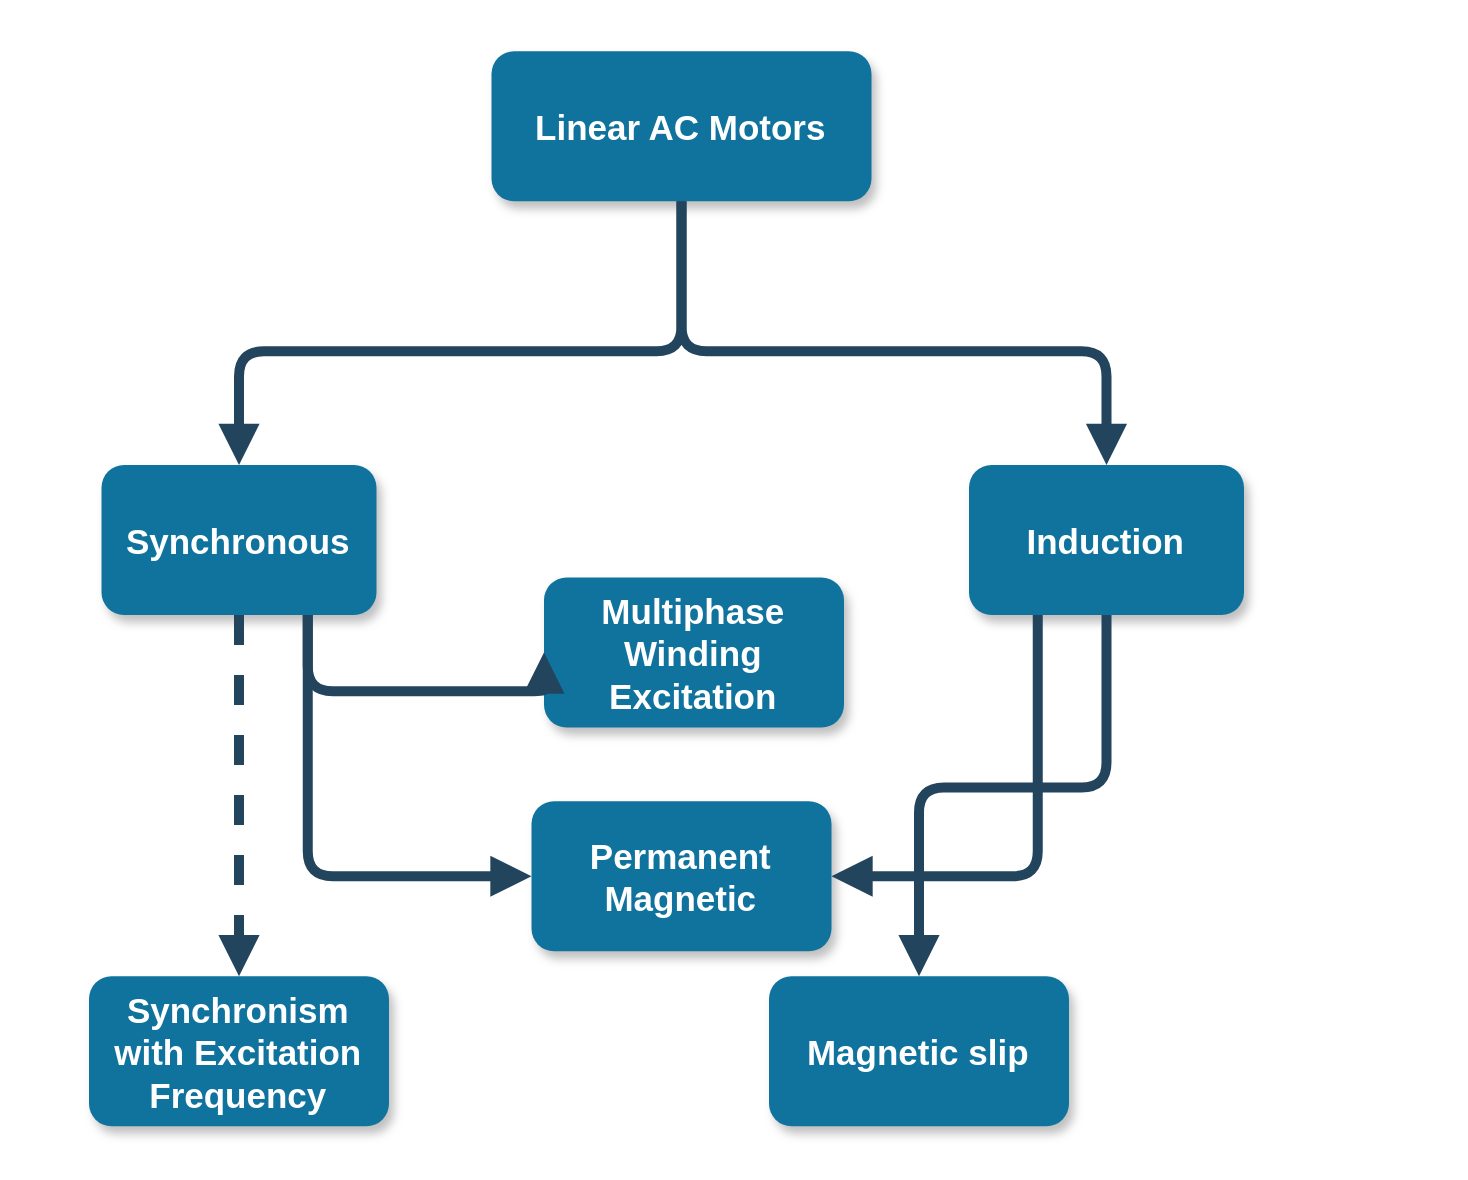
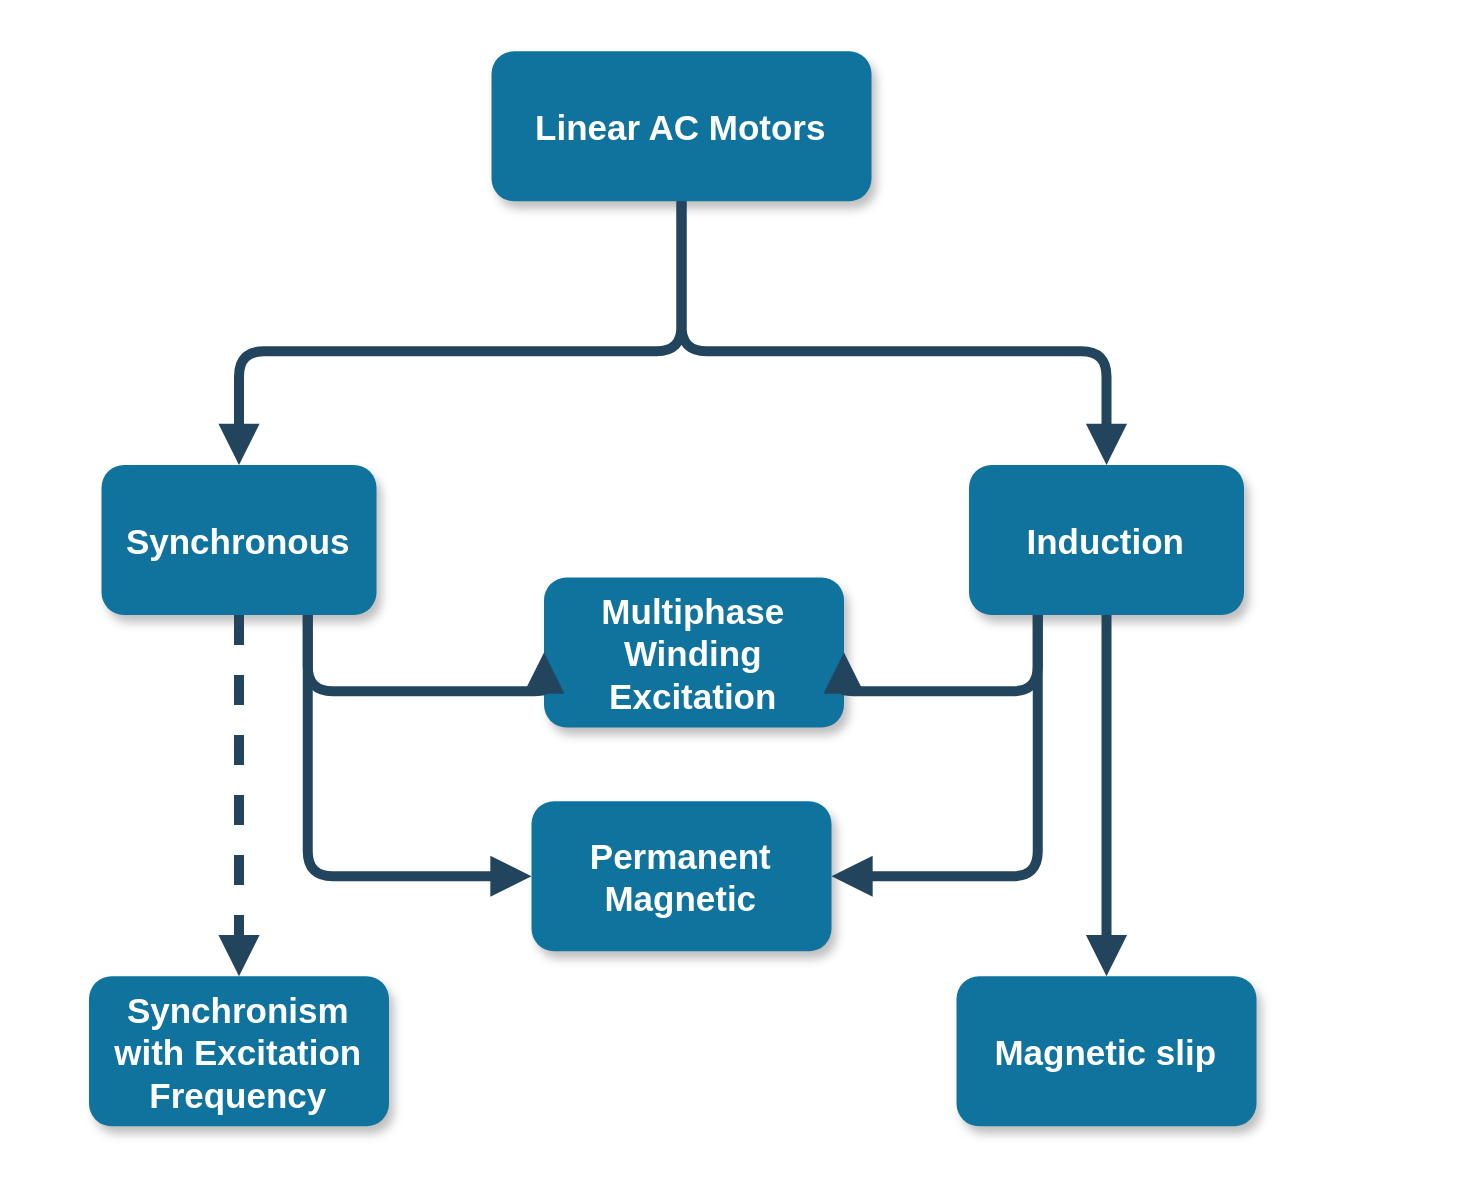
edge "Induction" -> "Multiphase Winding Excitation": added
node "Magnetic slip": moved (919, 1051) -> (1106, 1051)
